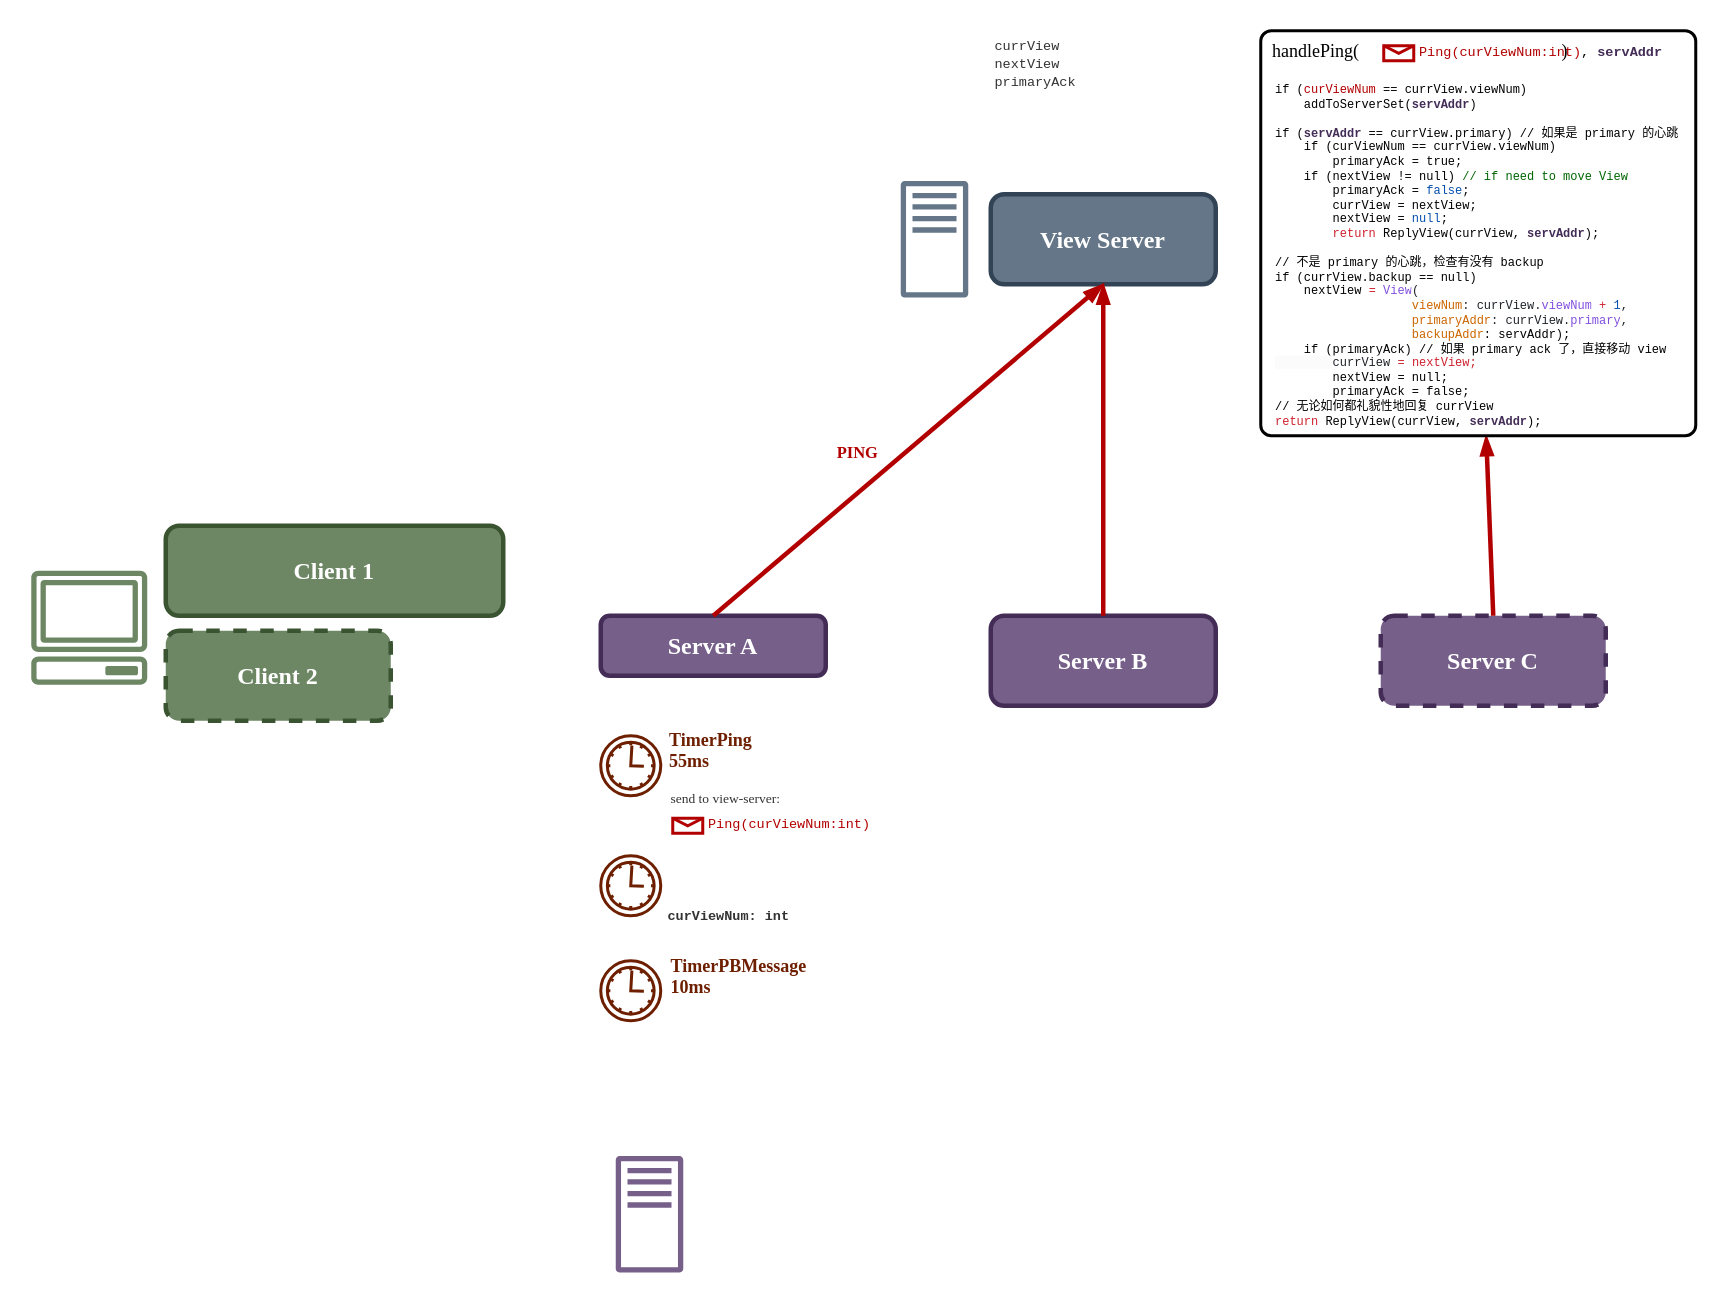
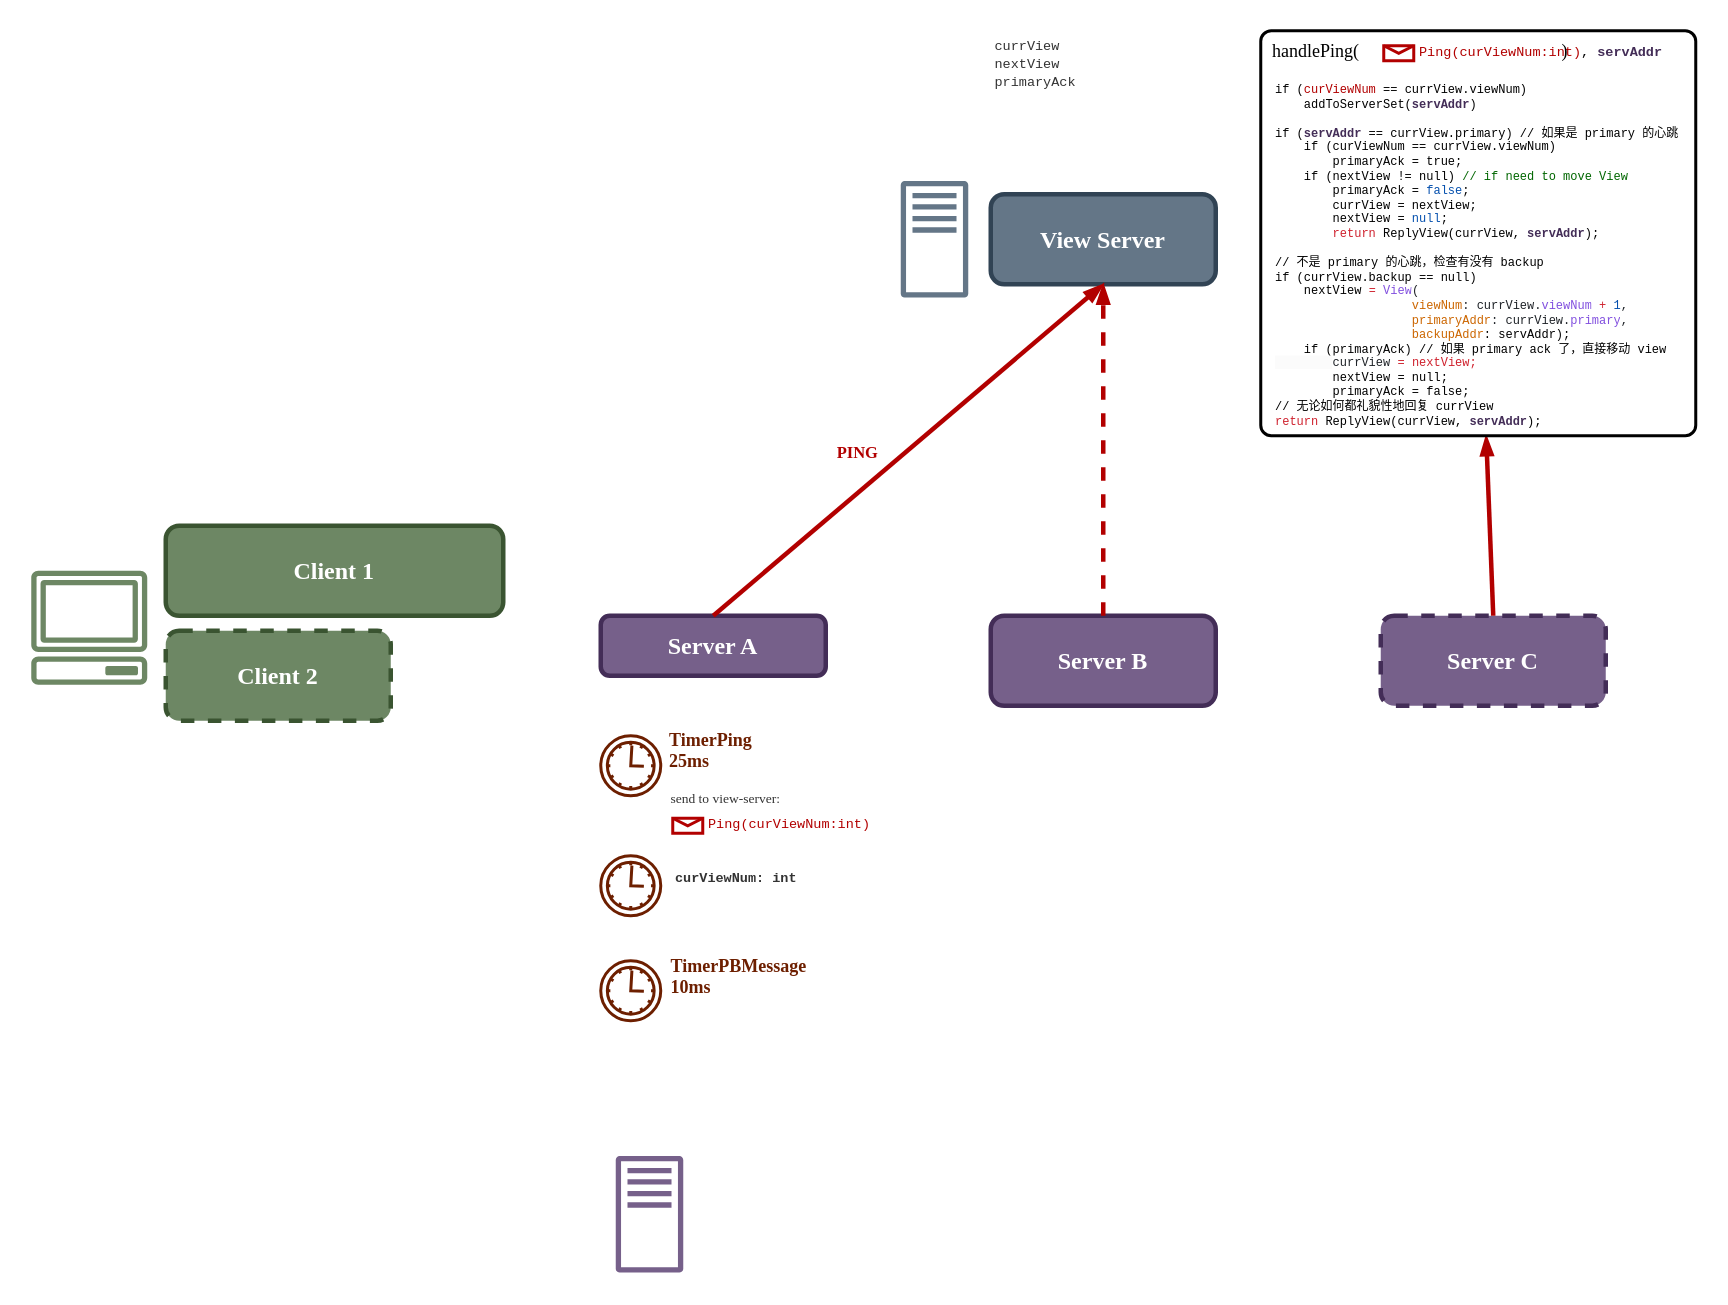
edge "Server B" -> "View Server": style solid -> dashed
node "TimerPing 55ms": label "TimerPing 55ms" -> "TimerPing 25ms"
node "curViewNum: int": moved (747, 923) -> (755, 886)
